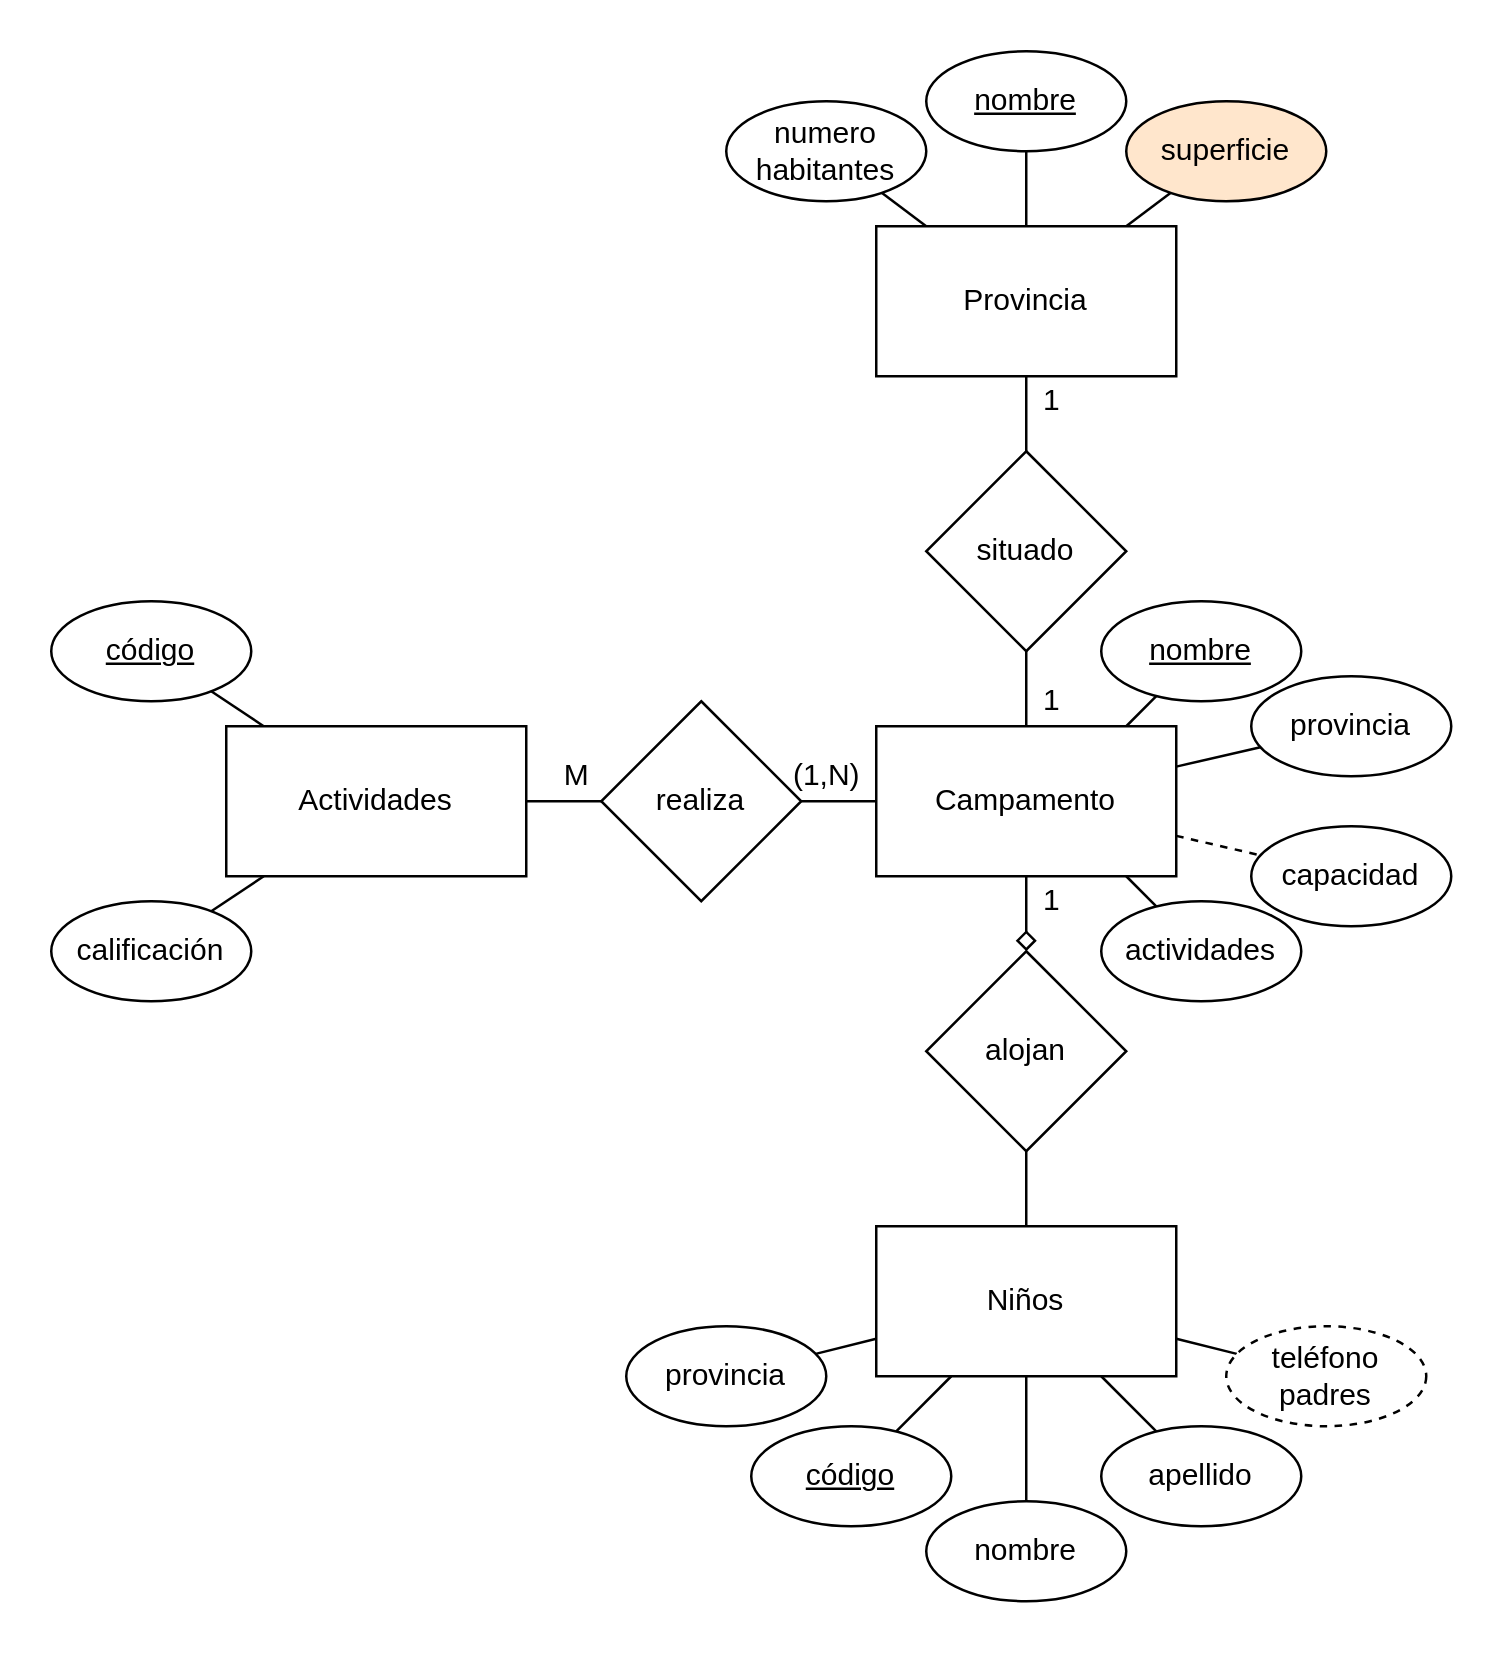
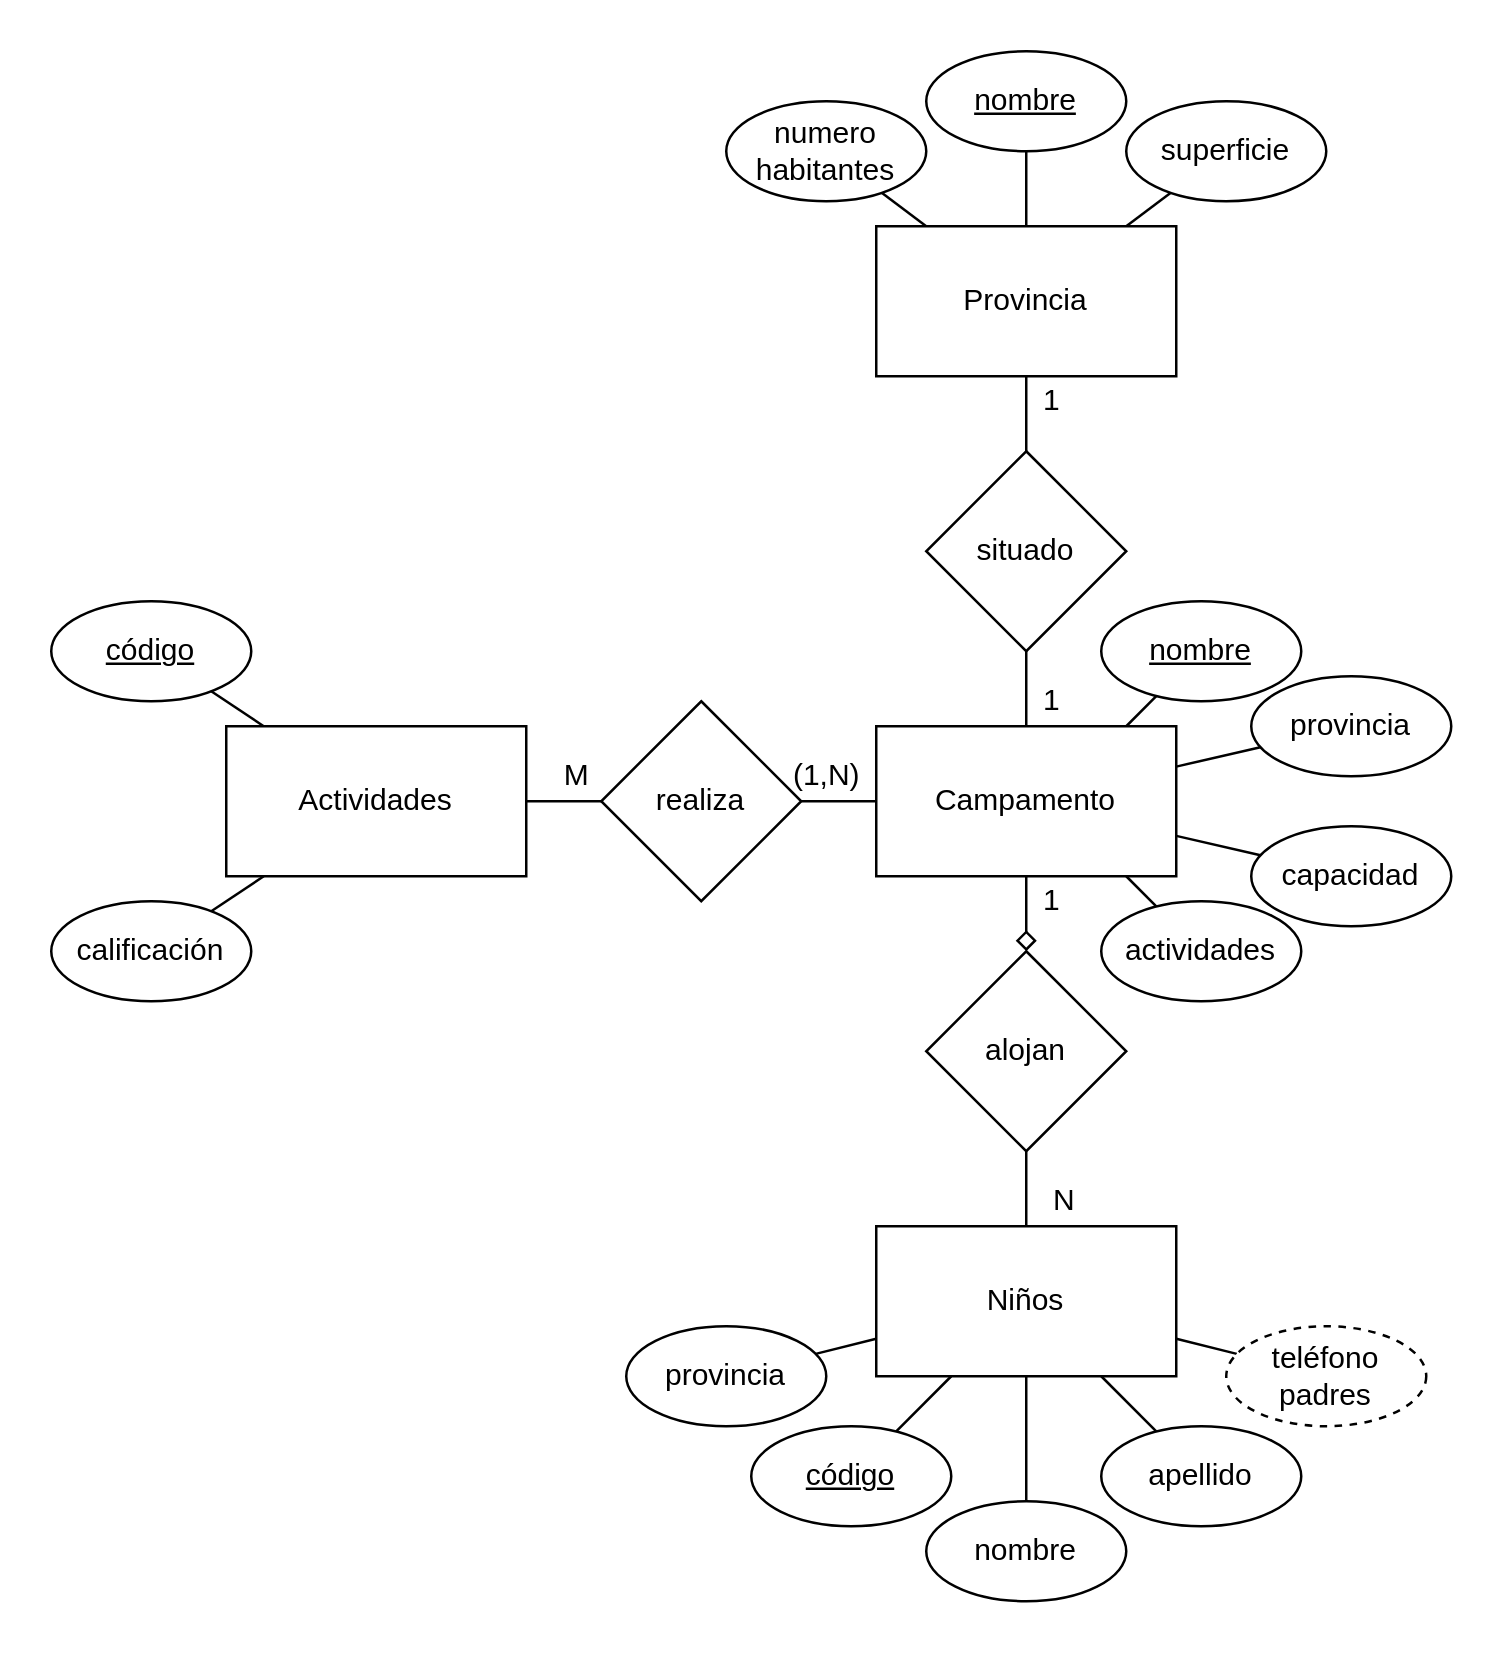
node "superficie": fillcolor #ffe6cc -> #ffffff
edge "Campamento" -- "capacidad": style dashed -> solid
node "N": added
